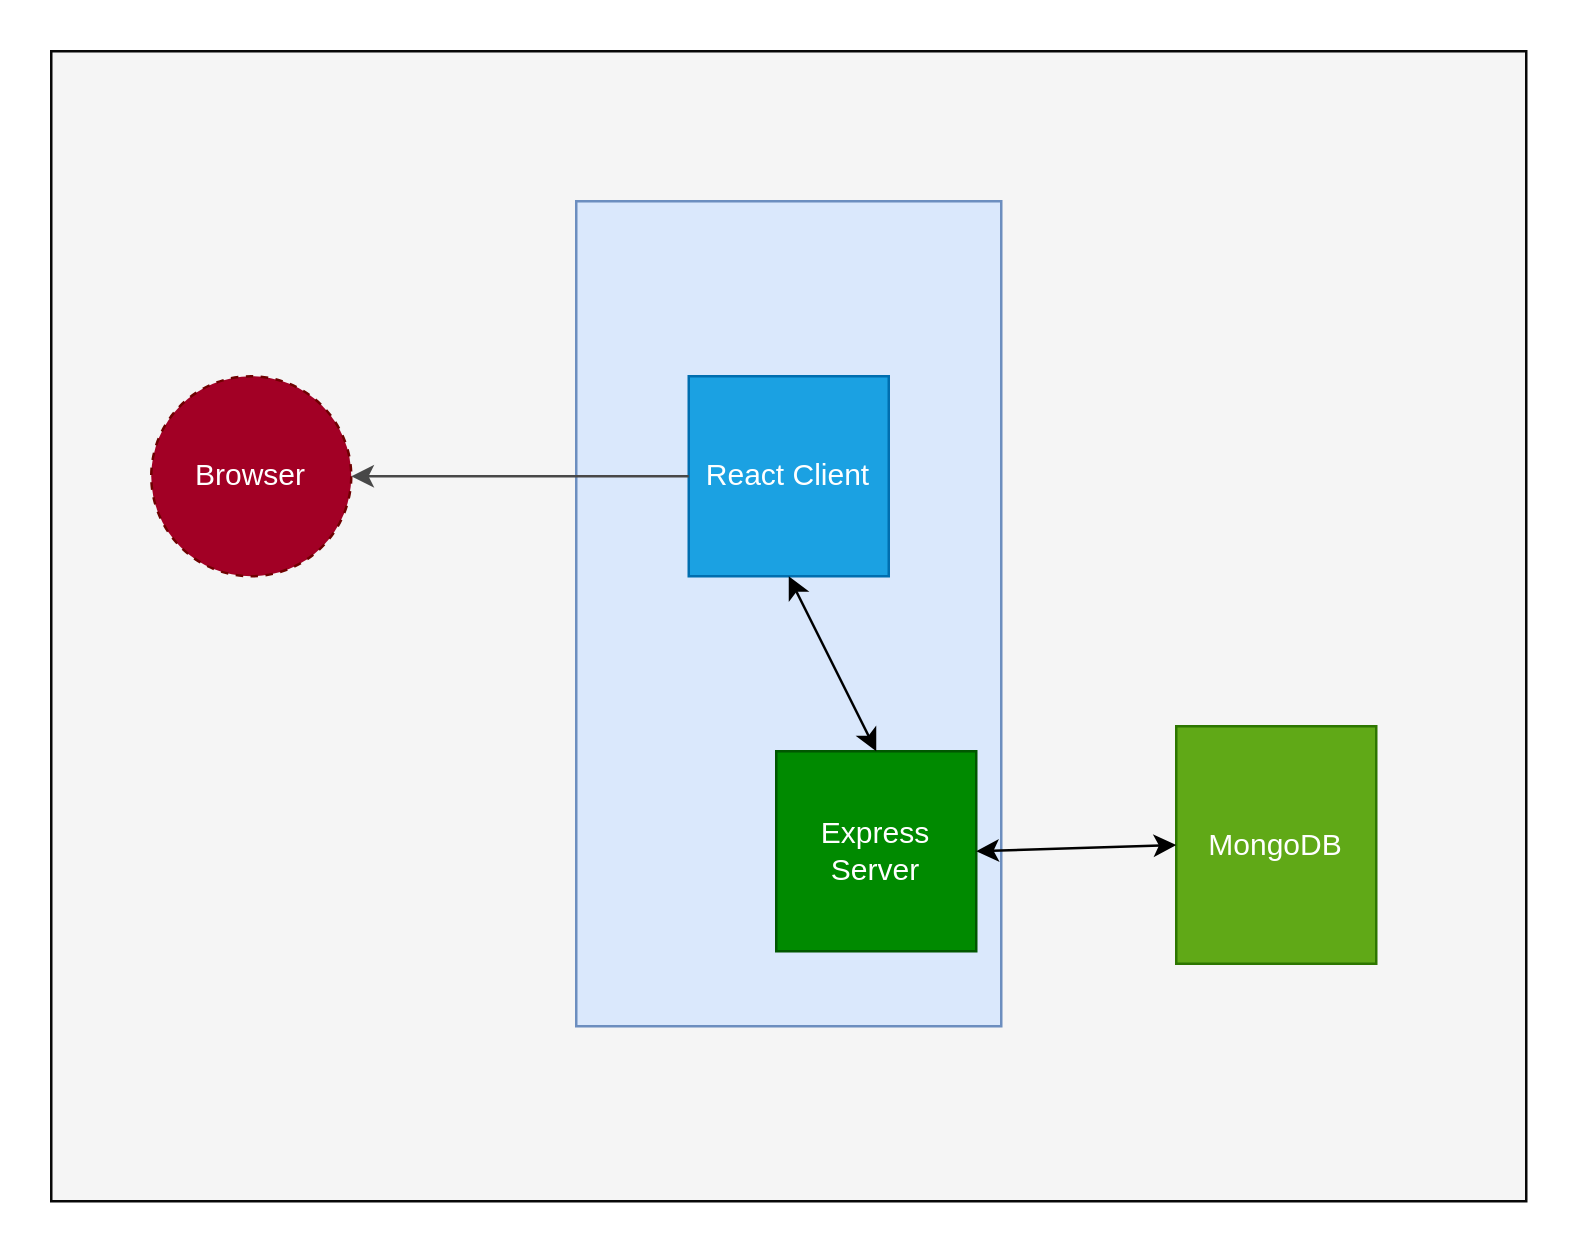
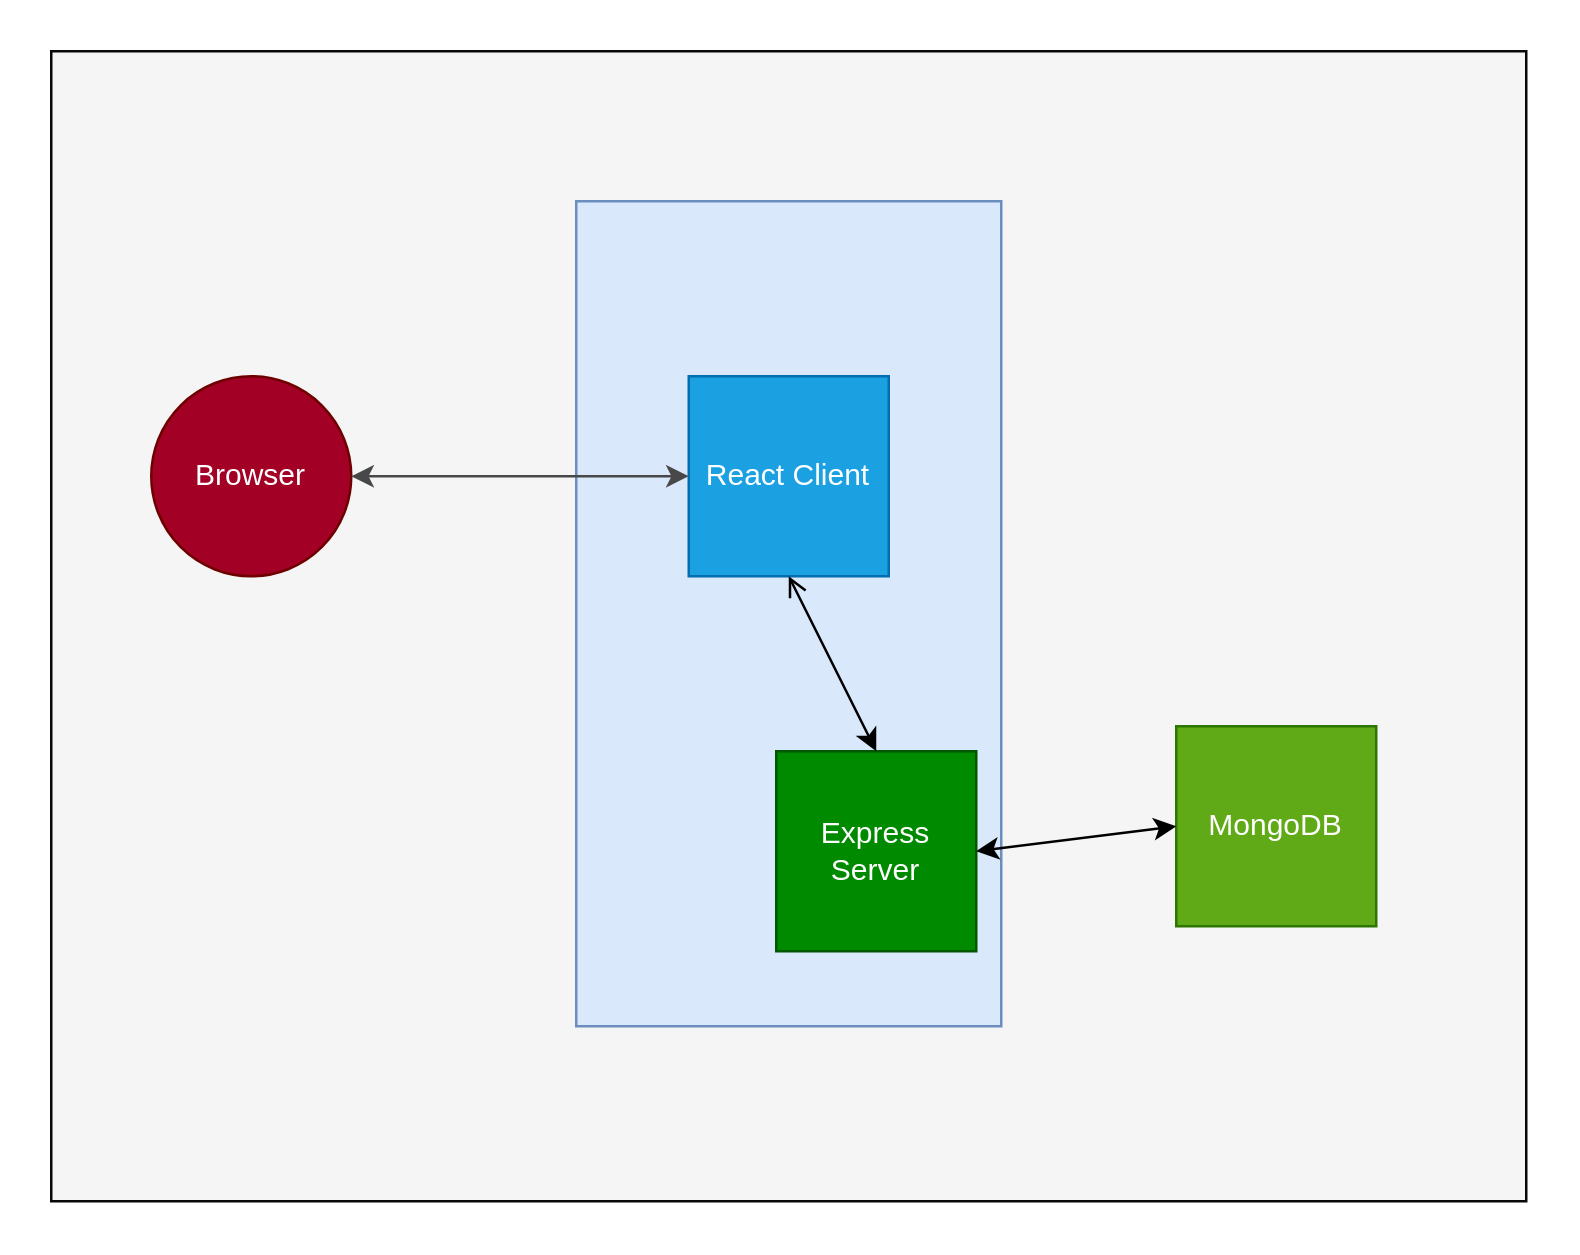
node "Browser": style dashed -> solid
edge "React Client" -> "Browser": arrowhead none -> classic
edge "React Client" -- "Express Server": arrowhead classic -> open
node "MongoDB": size 200x238 -> 200x200
